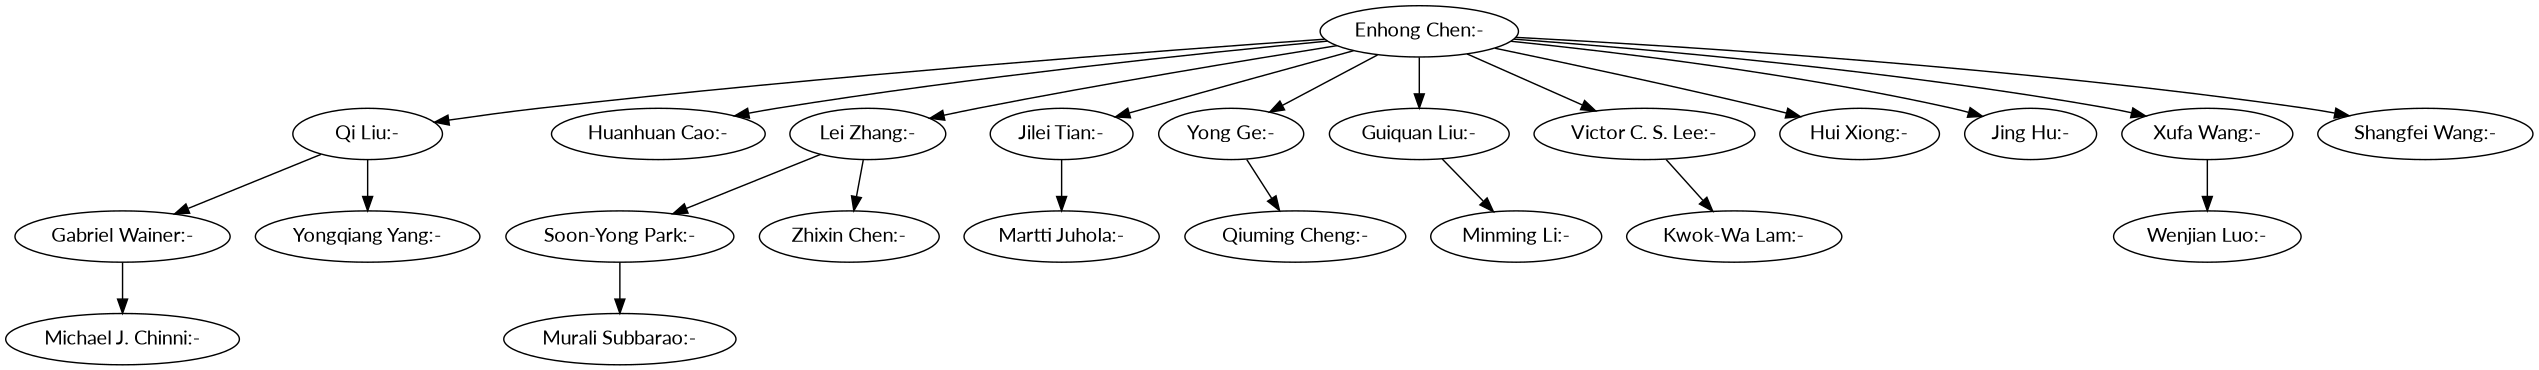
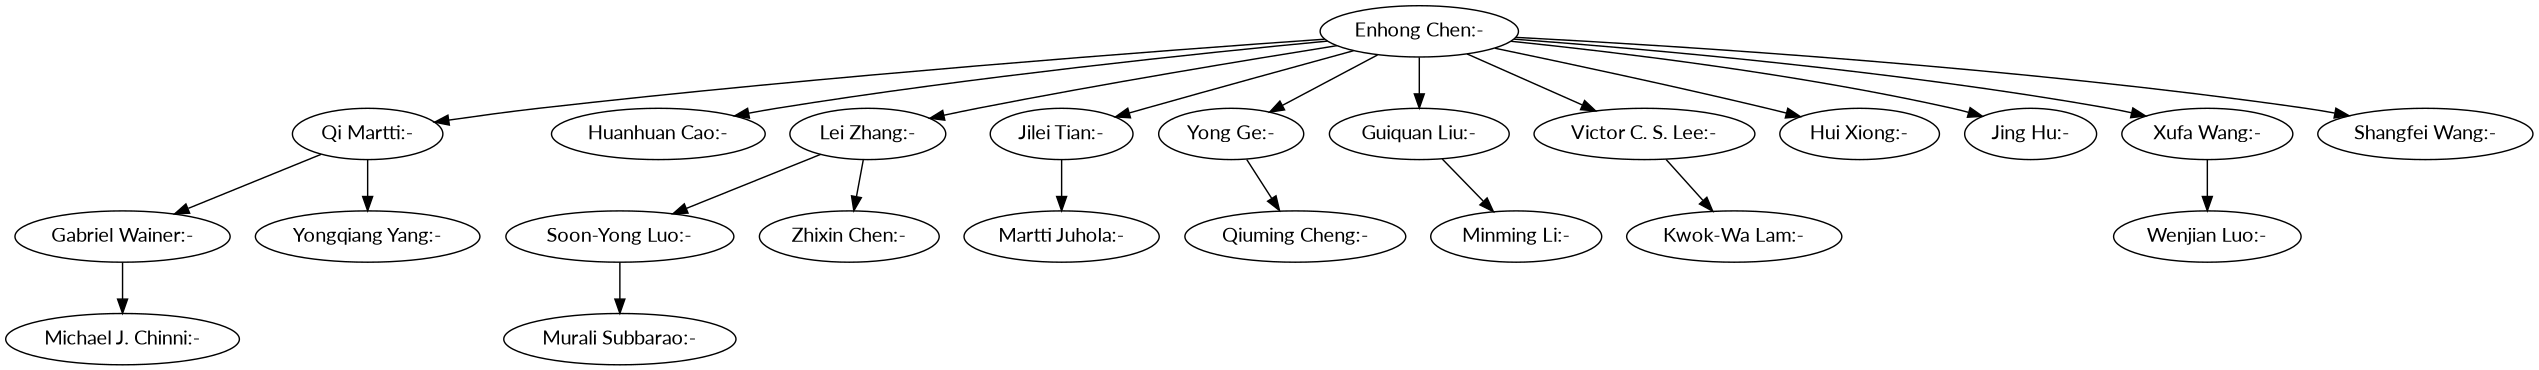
node "Qi Liu:-": label "Qi Liu:-" -> "Qi Martti:-"
node "Soon-Yong Park:-": label "Soon-Yong Park:-" -> "Soon-Yong Luo:-"
